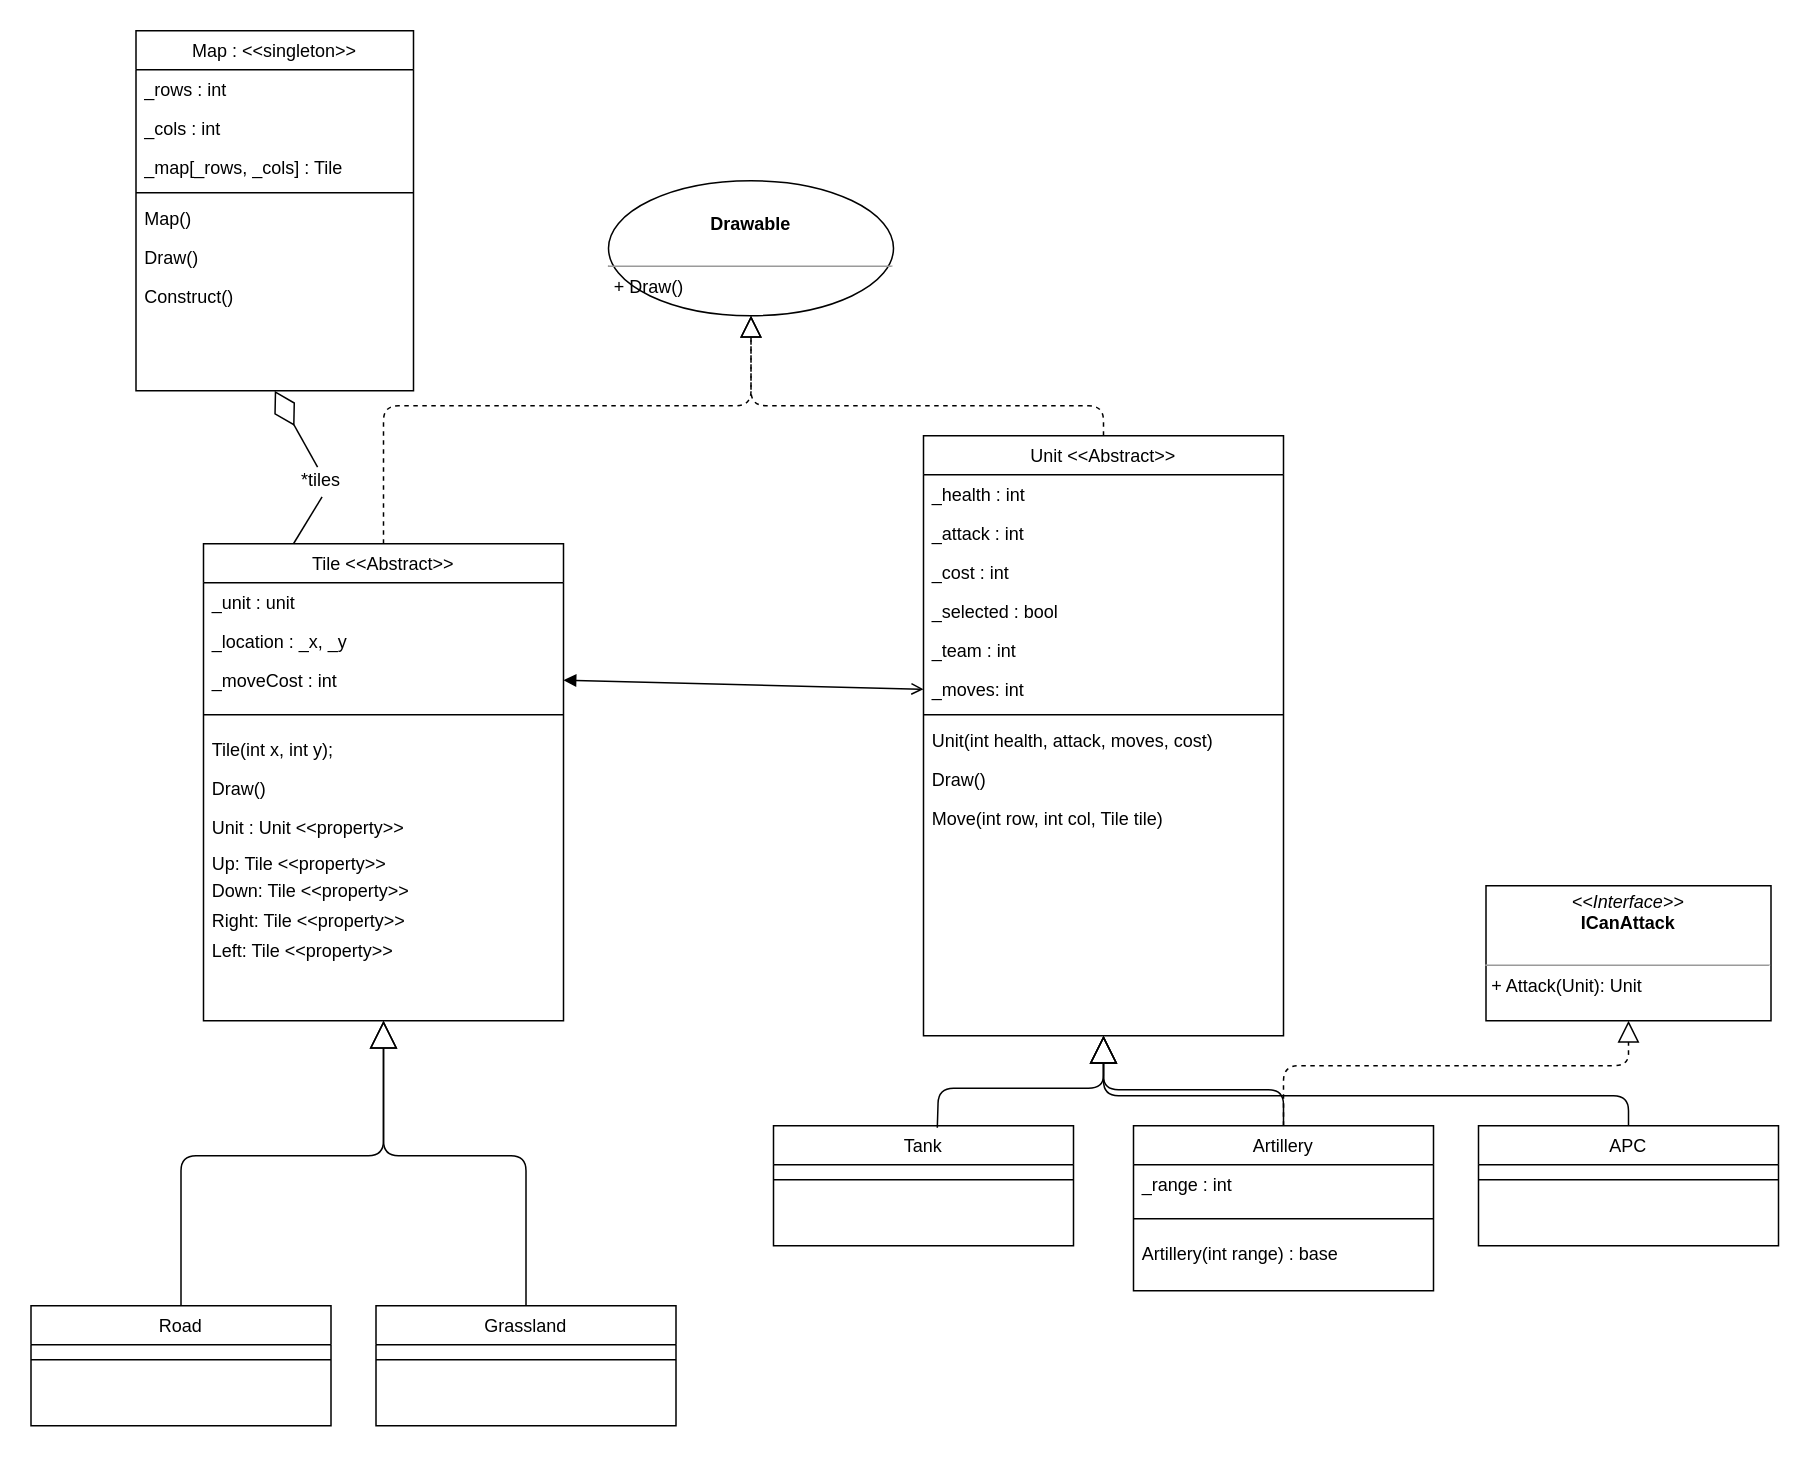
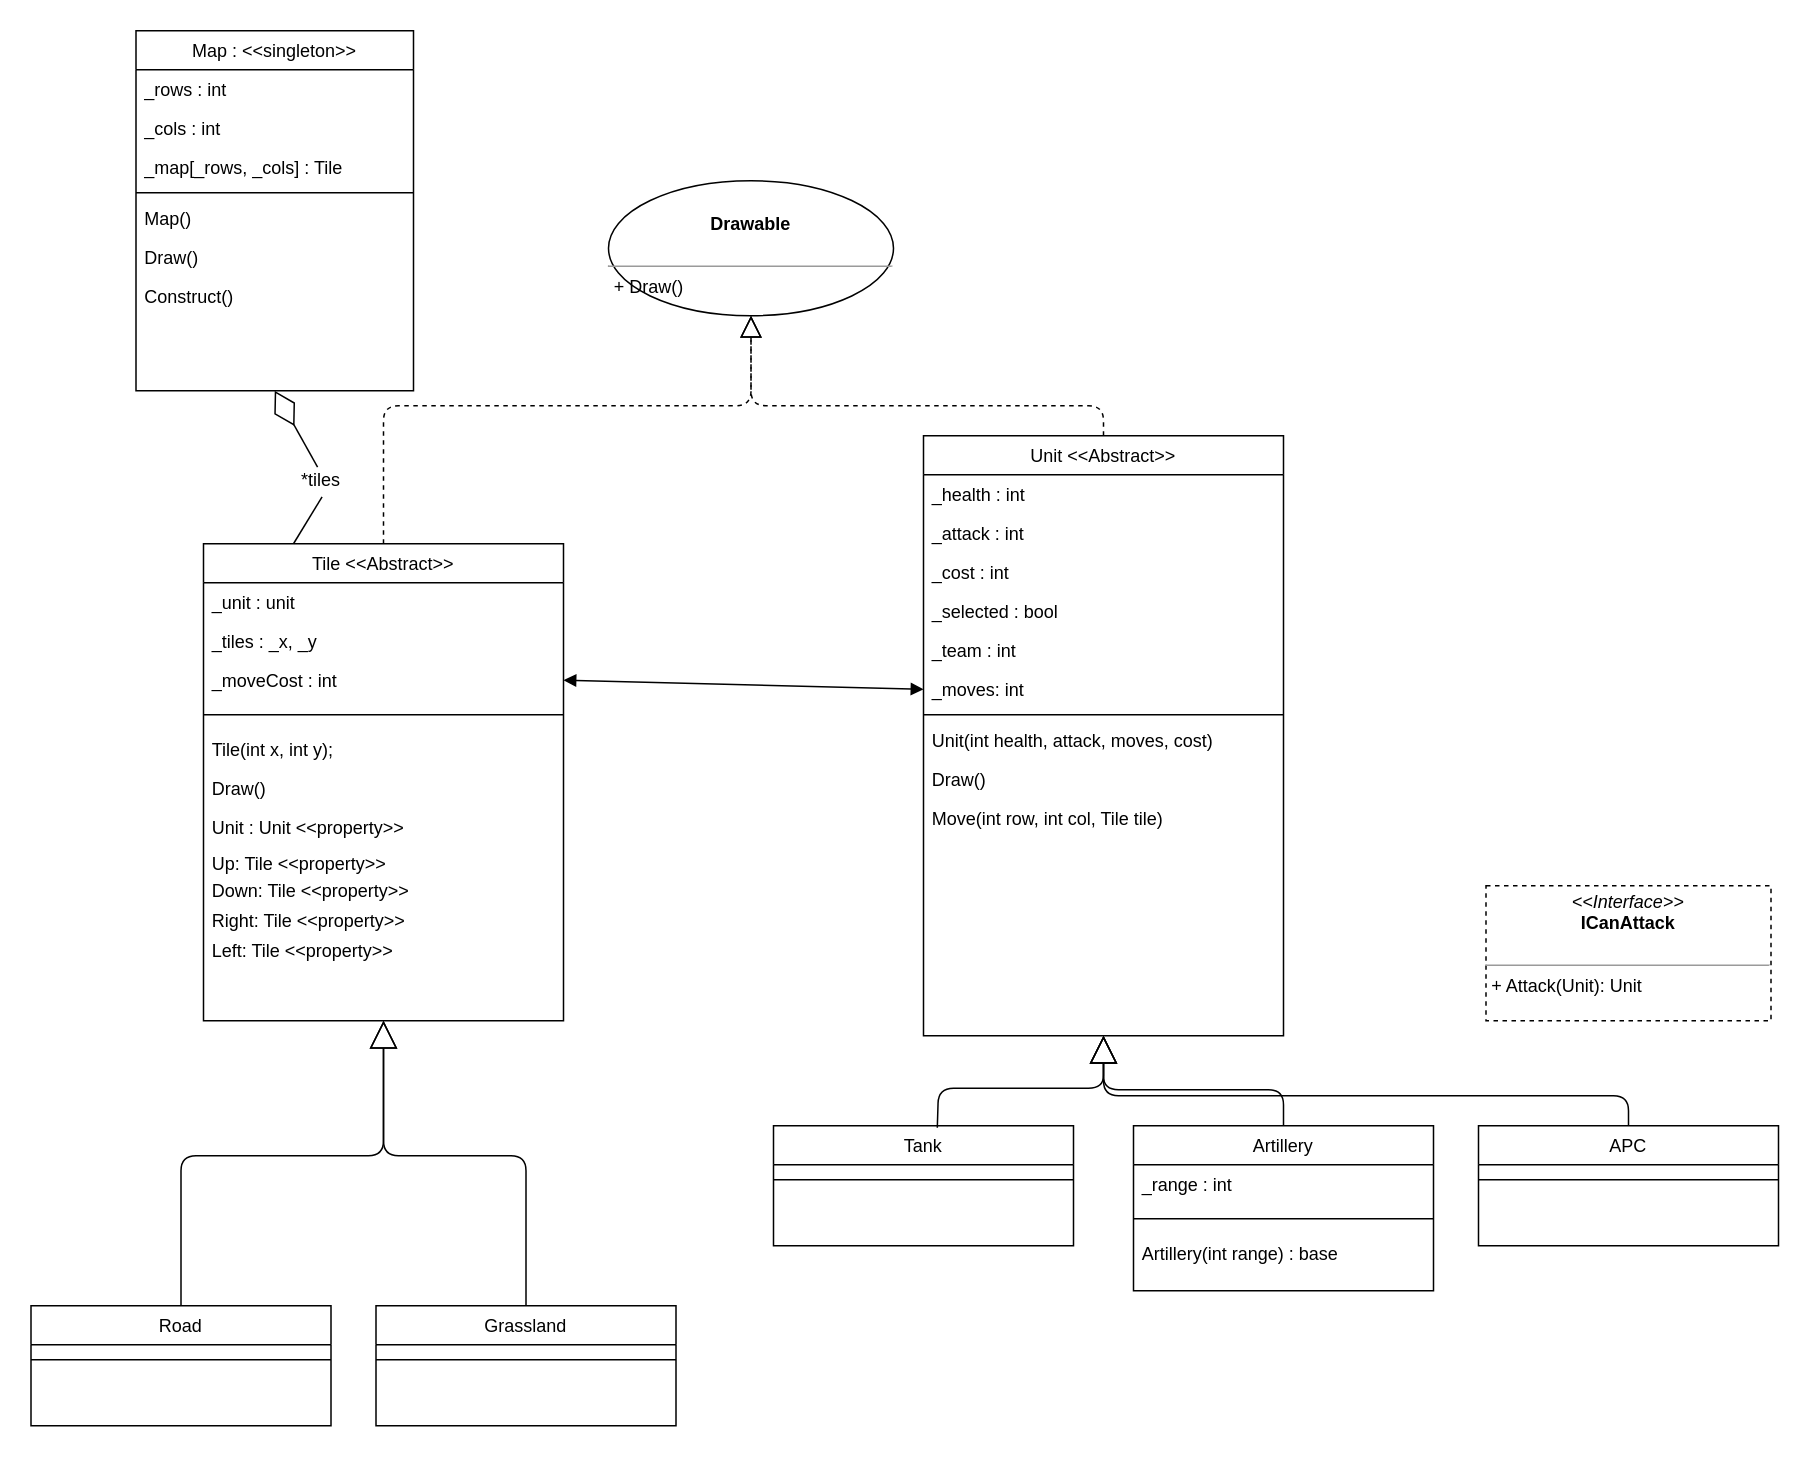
node "_location : _x, _y": label "_location : _x, _y" -> "_tiles : _x, _y"
edge "_moveCost : int" -- "_moves: int": arrowhead open -> block
node "<<Interface>> ICanAttack + Attack(Unit): Unit": style solid -> dashed
edge "Artillery" -> "<<Interface>> ICanAttack + Attack(Unit): Unit": removed
